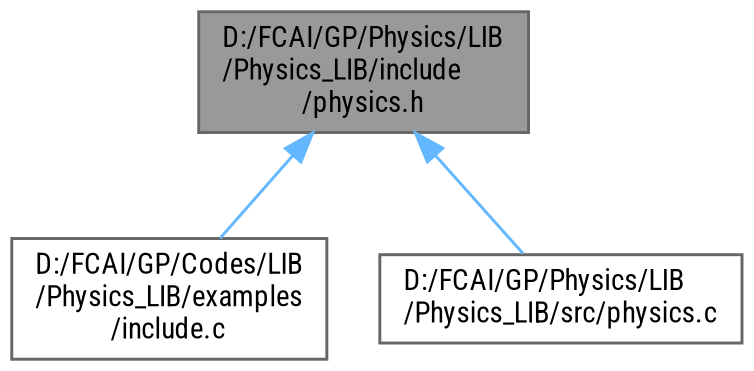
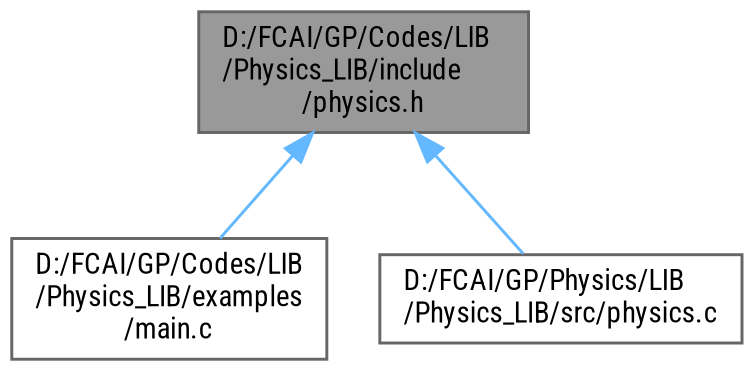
node "D:/FCAI/GP/Physics/LIB /Physics_LIB/include /physics.h": label "D:/FCAI/GP/Physics/LIB /Physics_LIB/include /physics.h" -> "D:/FCAI/GP/Codes/LIB /Physics_LIB/include /physics.h"
node "D:/FCAI/GP/Codes/LIB /Physics_LIB/examples /include.c": label "D:/FCAI/GP/Codes/LIB /Physics_LIB/examples /include.c" -> "D:/FCAI/GP/Codes/LIB /Physics_LIB/examples /main.c"
